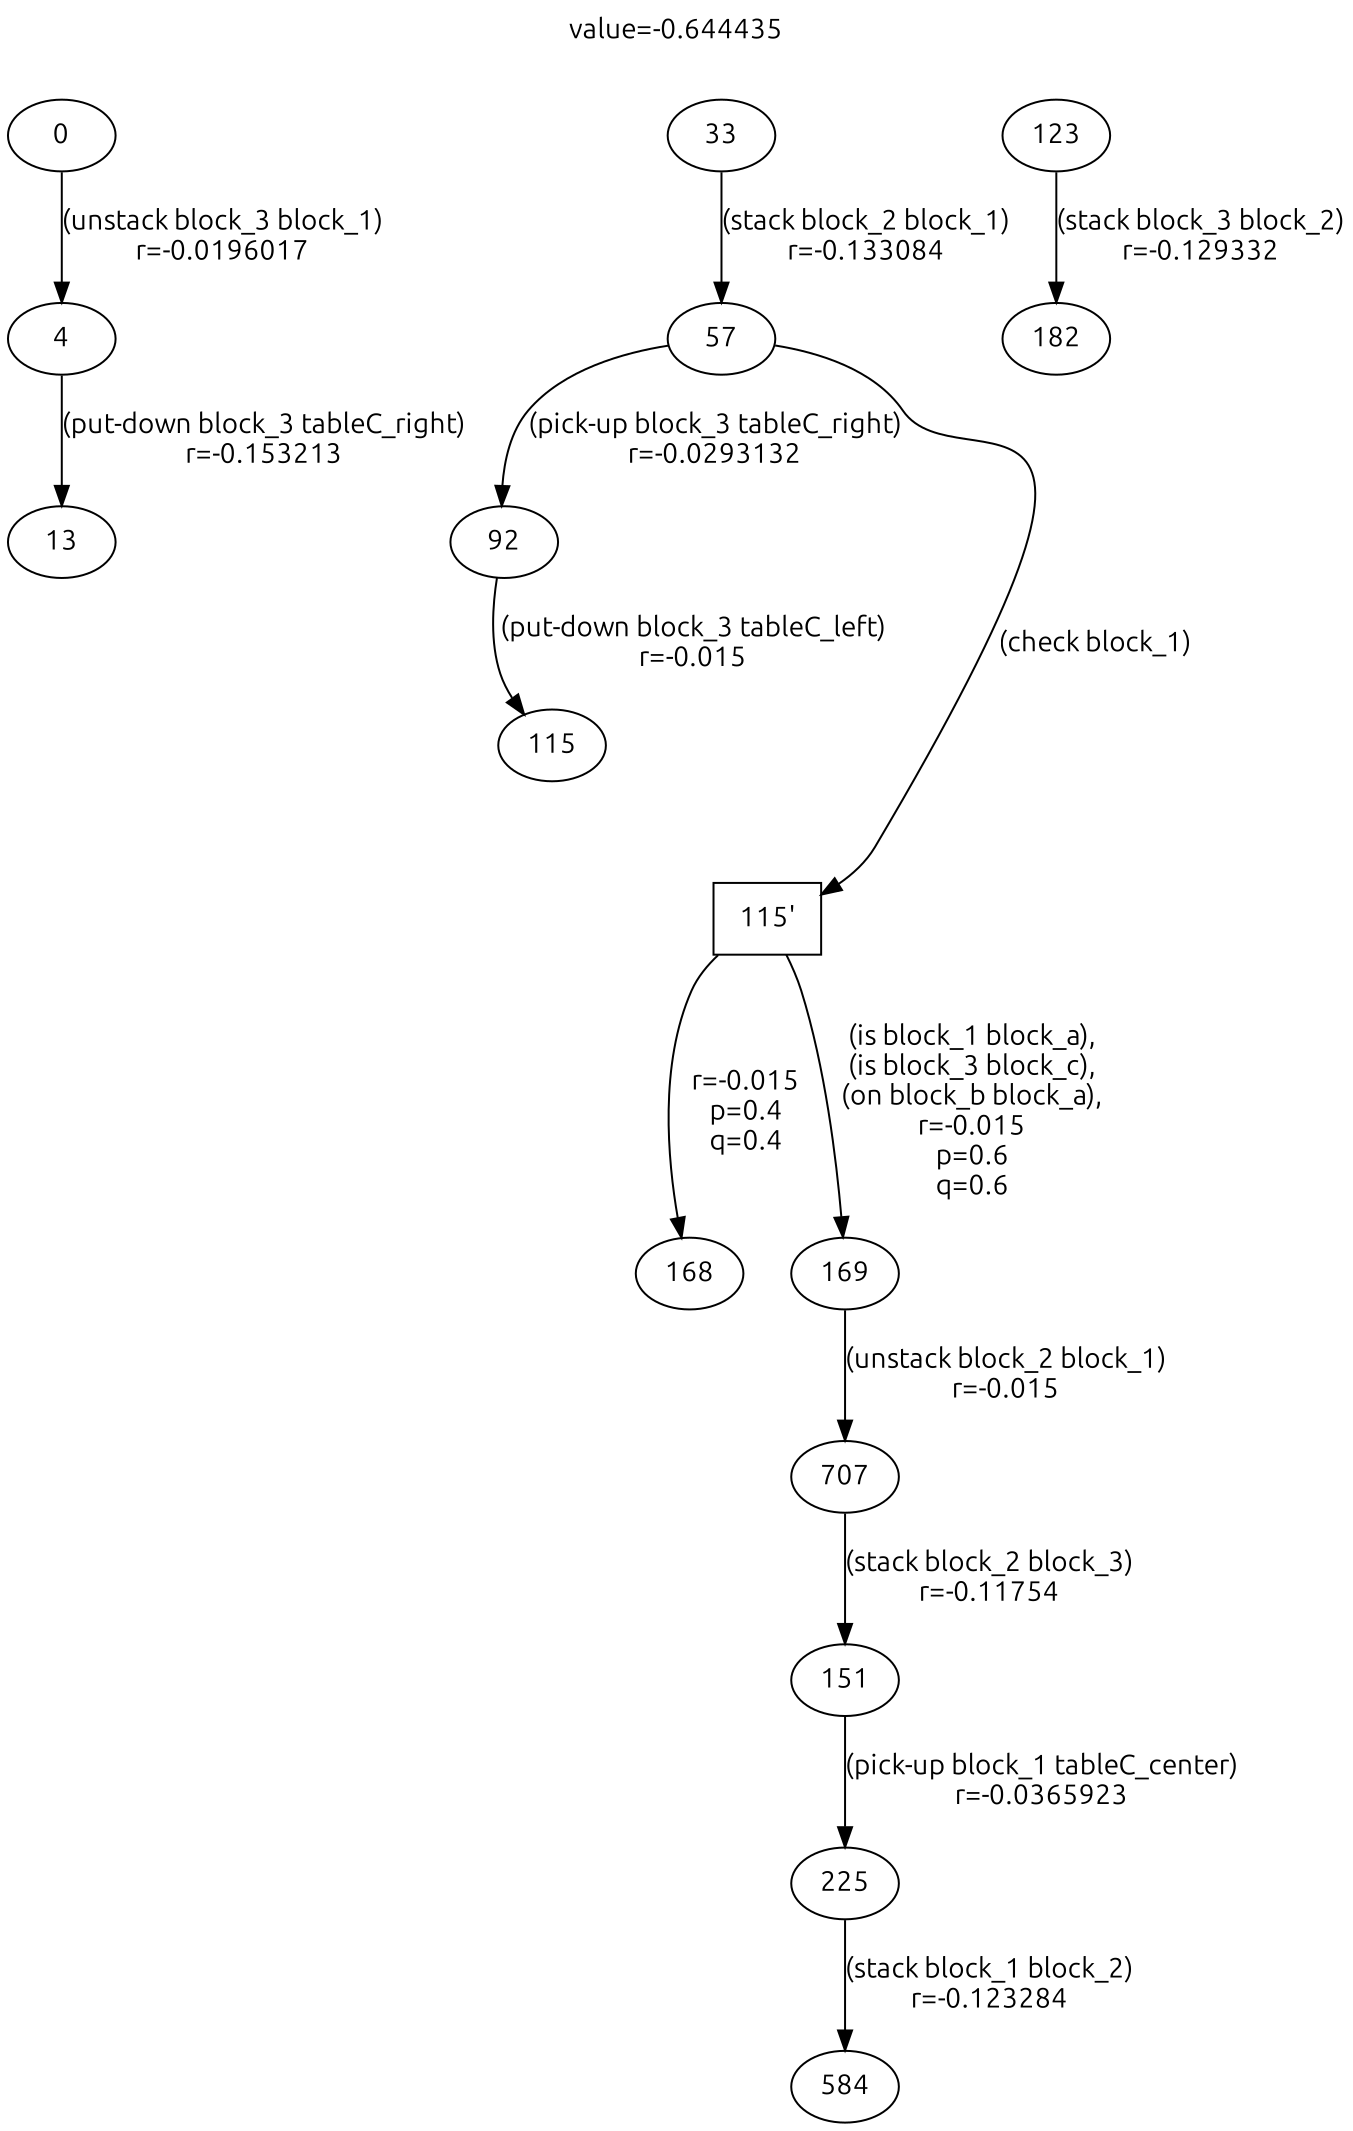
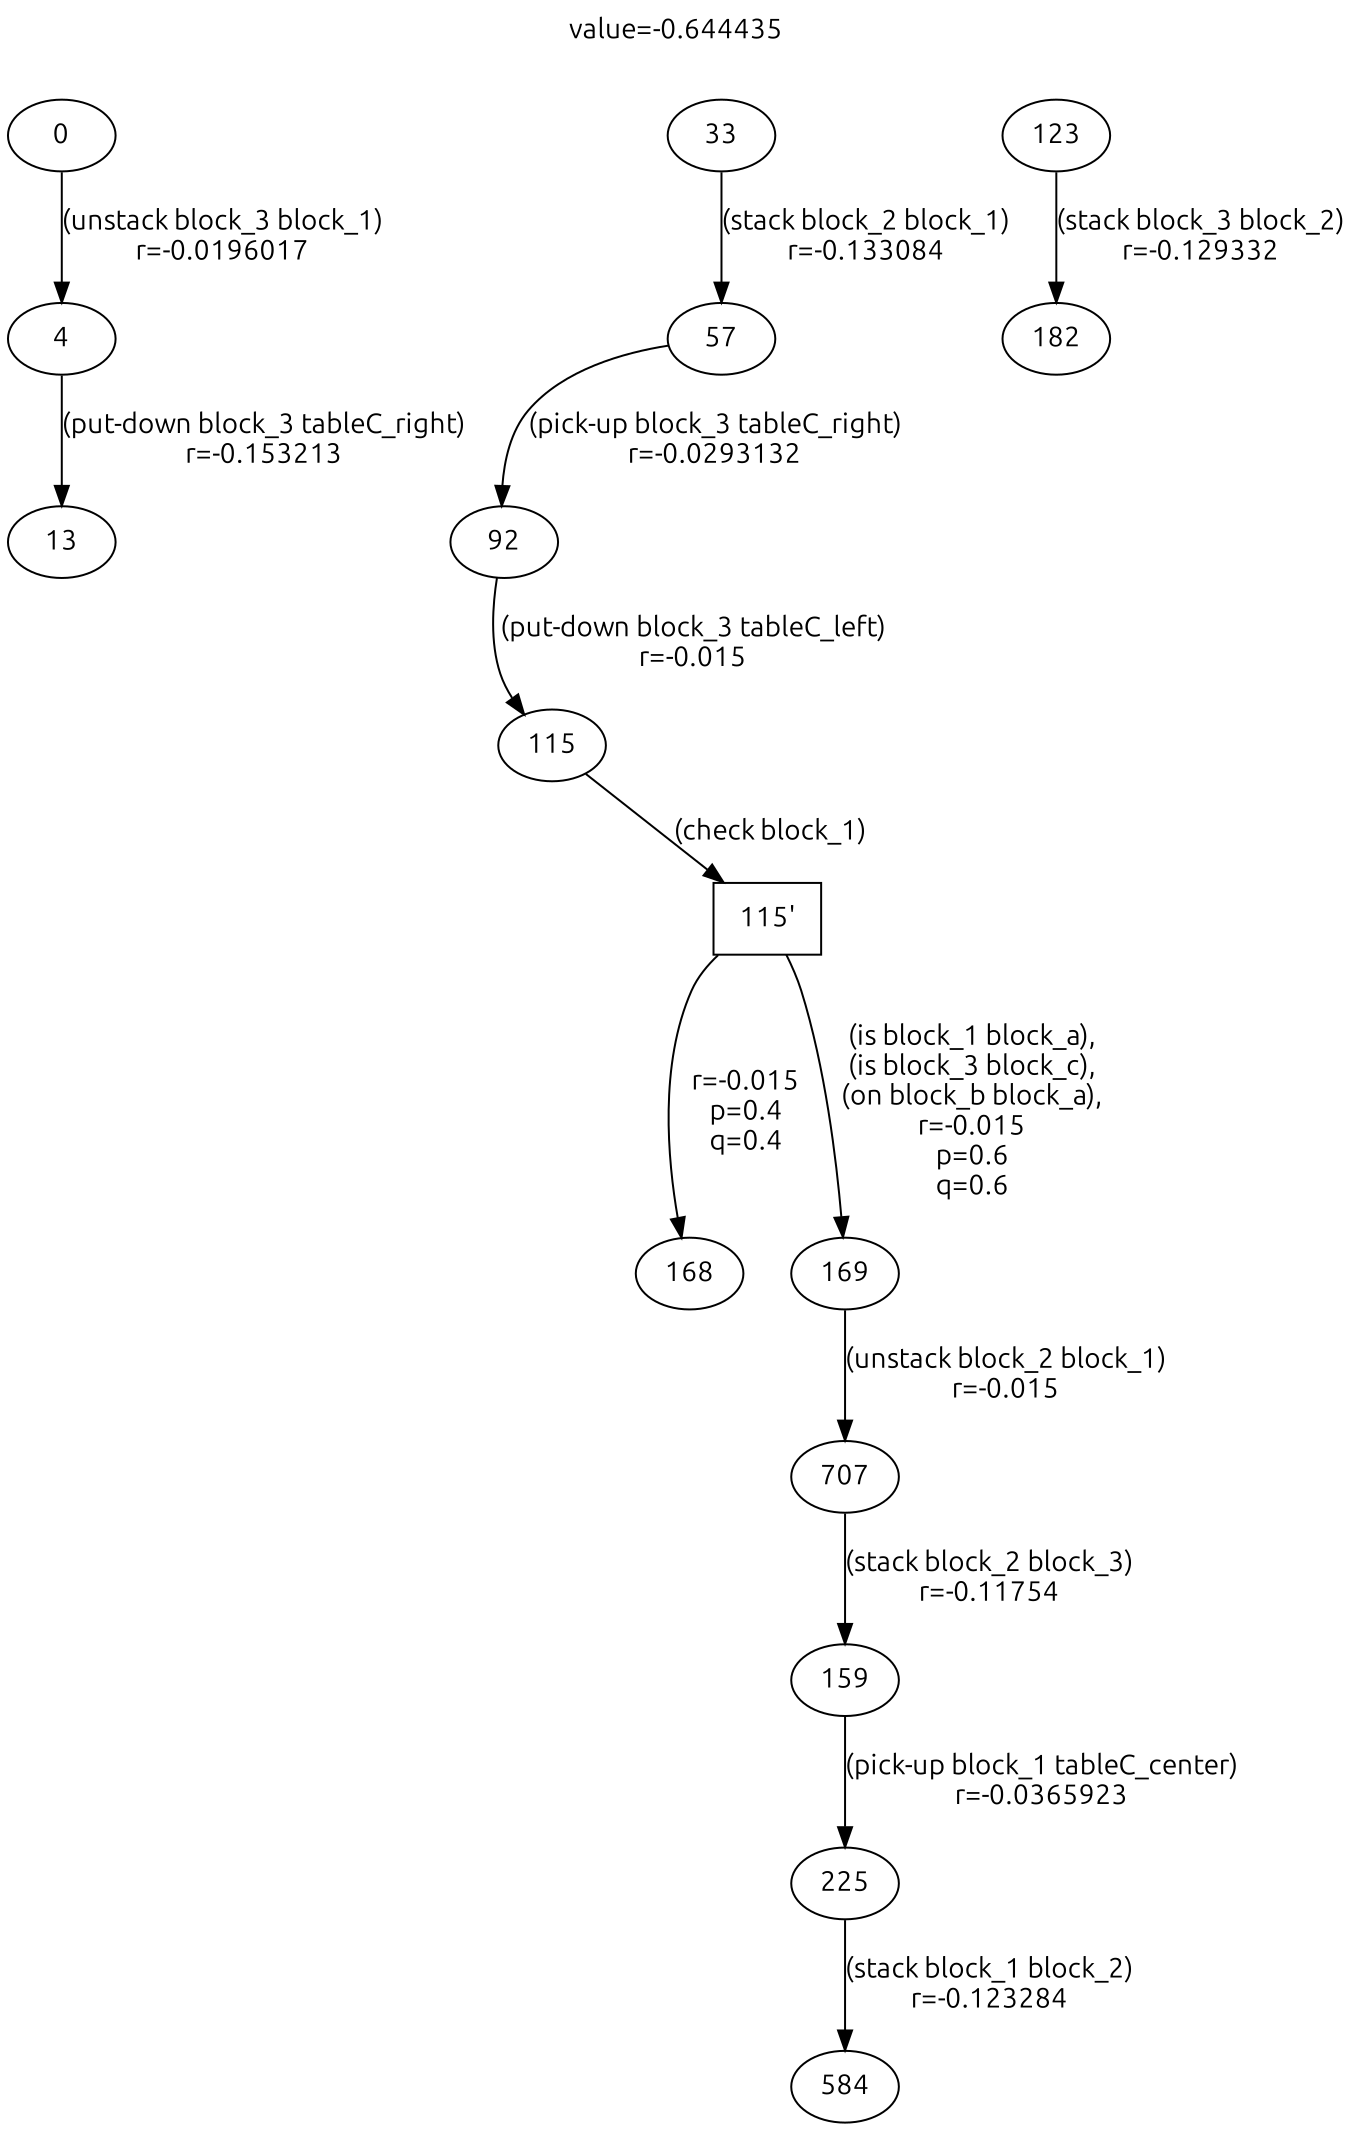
edge "57" -> "115'": now "115" -> "115'"
node "151": label "151" -> "159"
